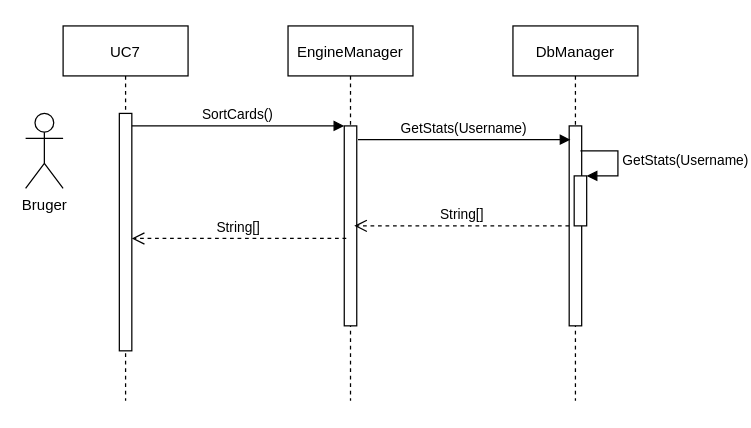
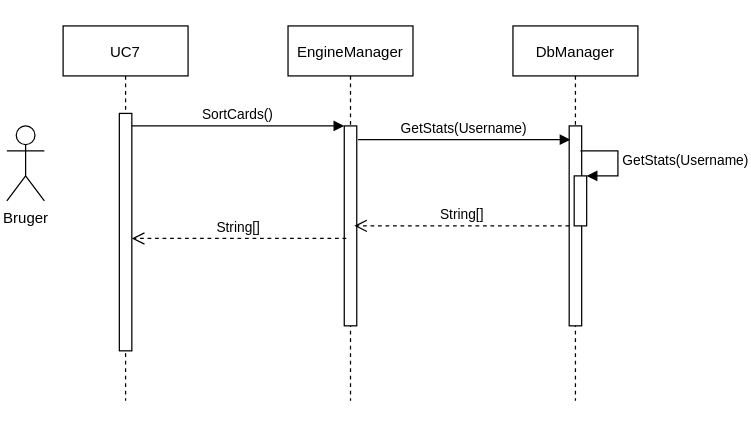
node "Bruger": moved (44, 151) -> (26, 163)
